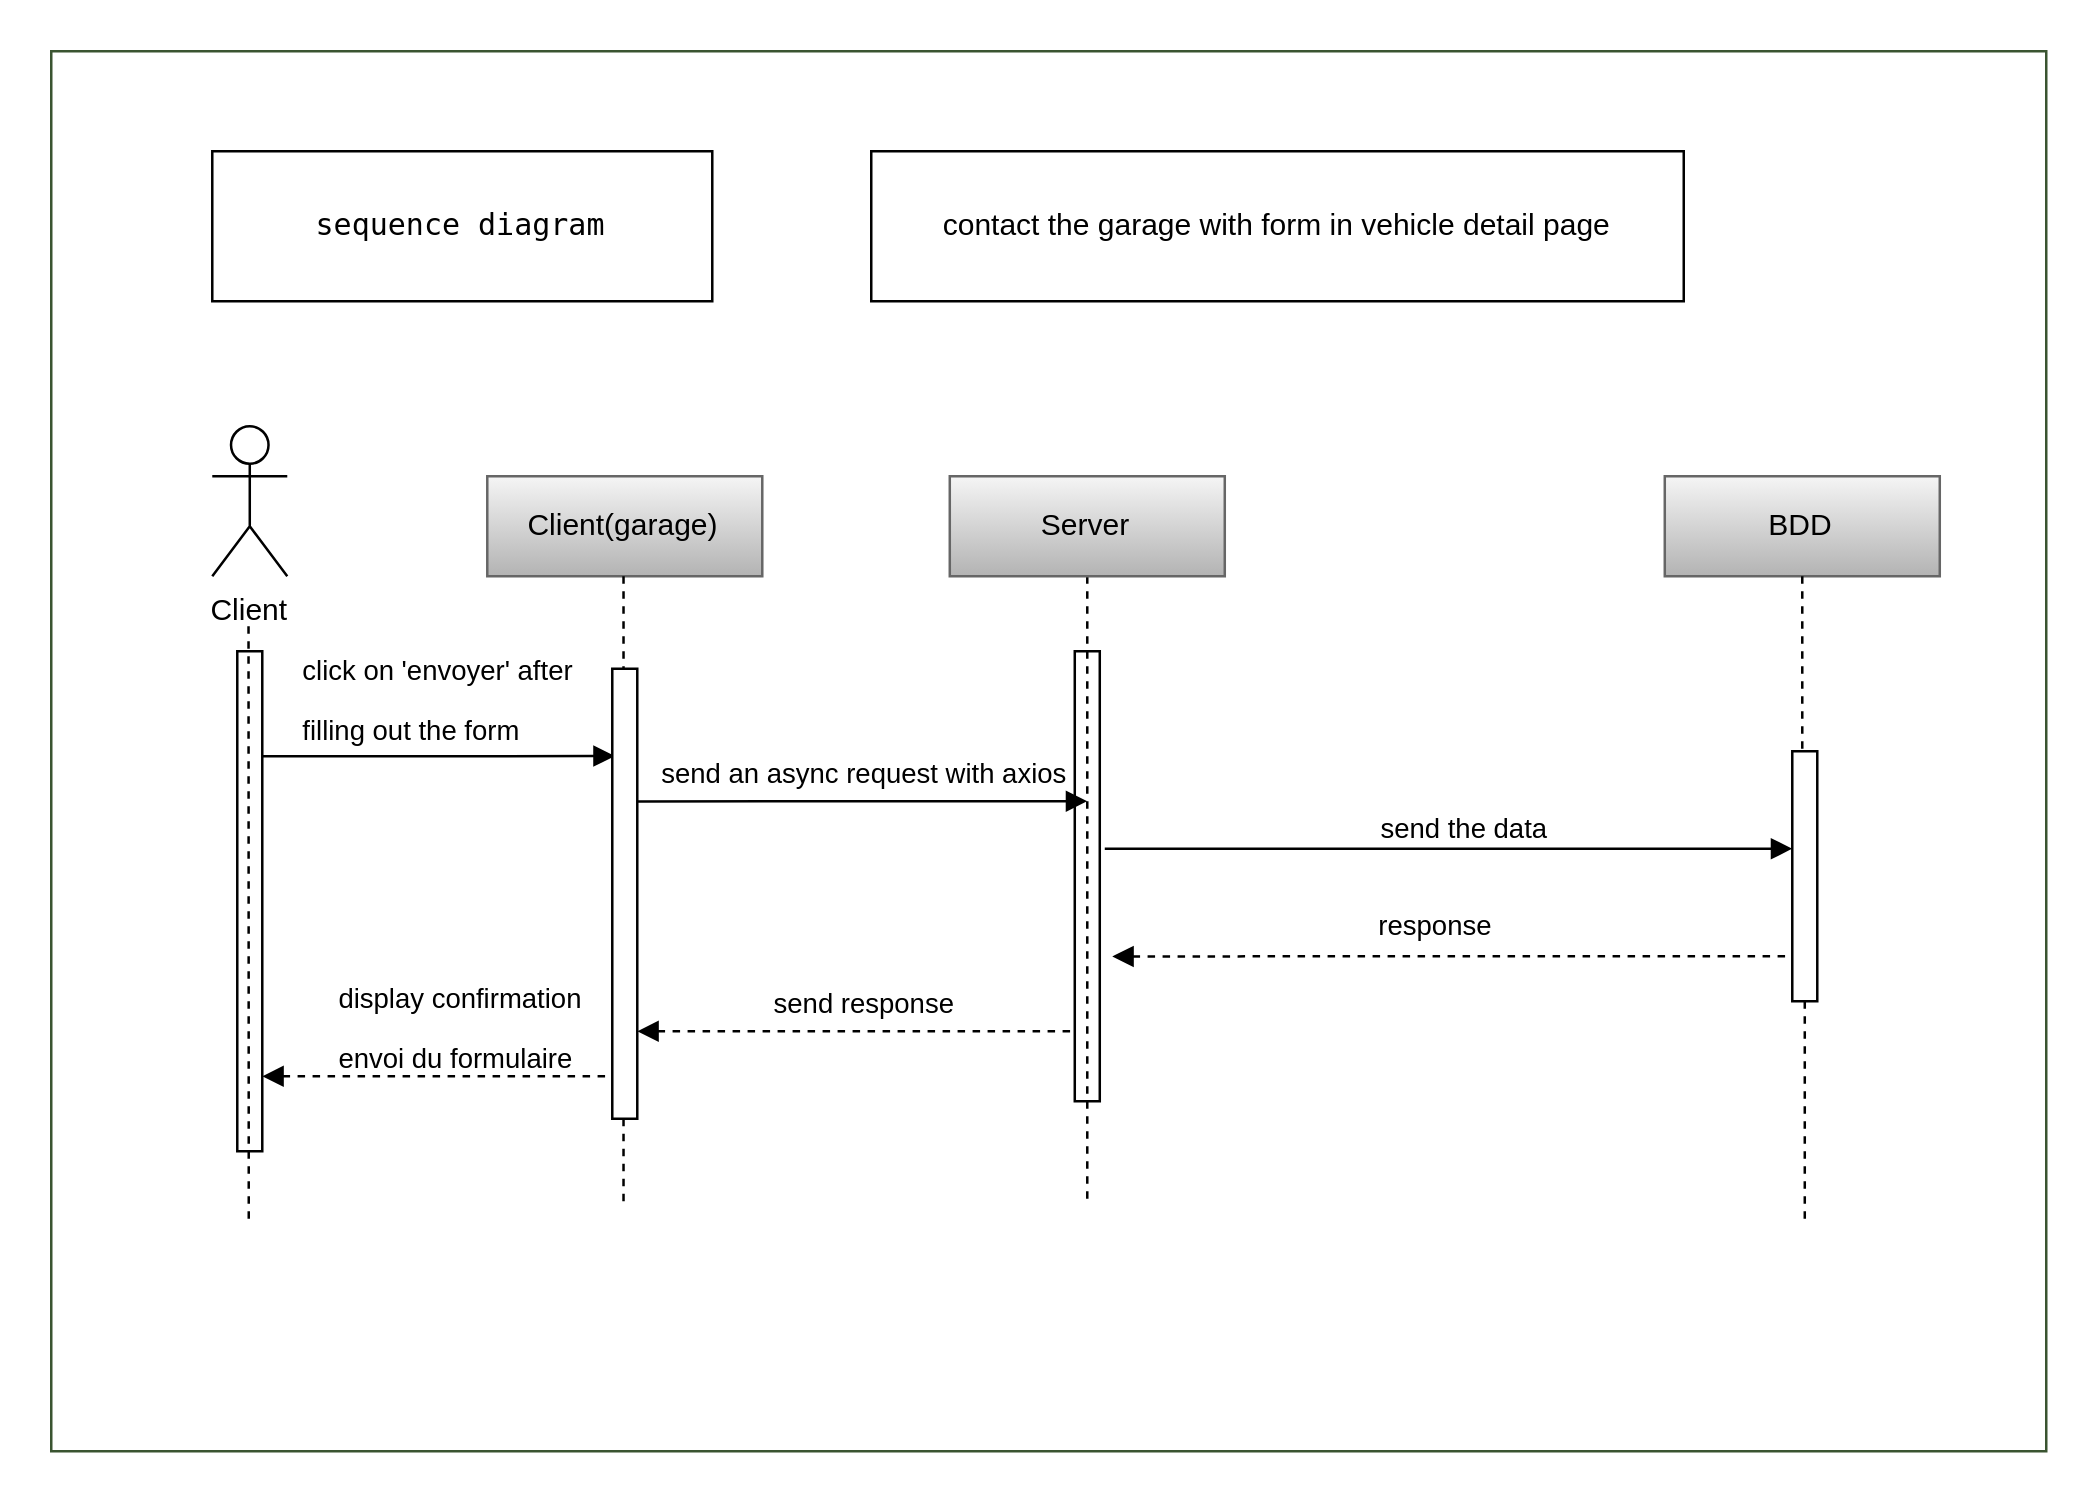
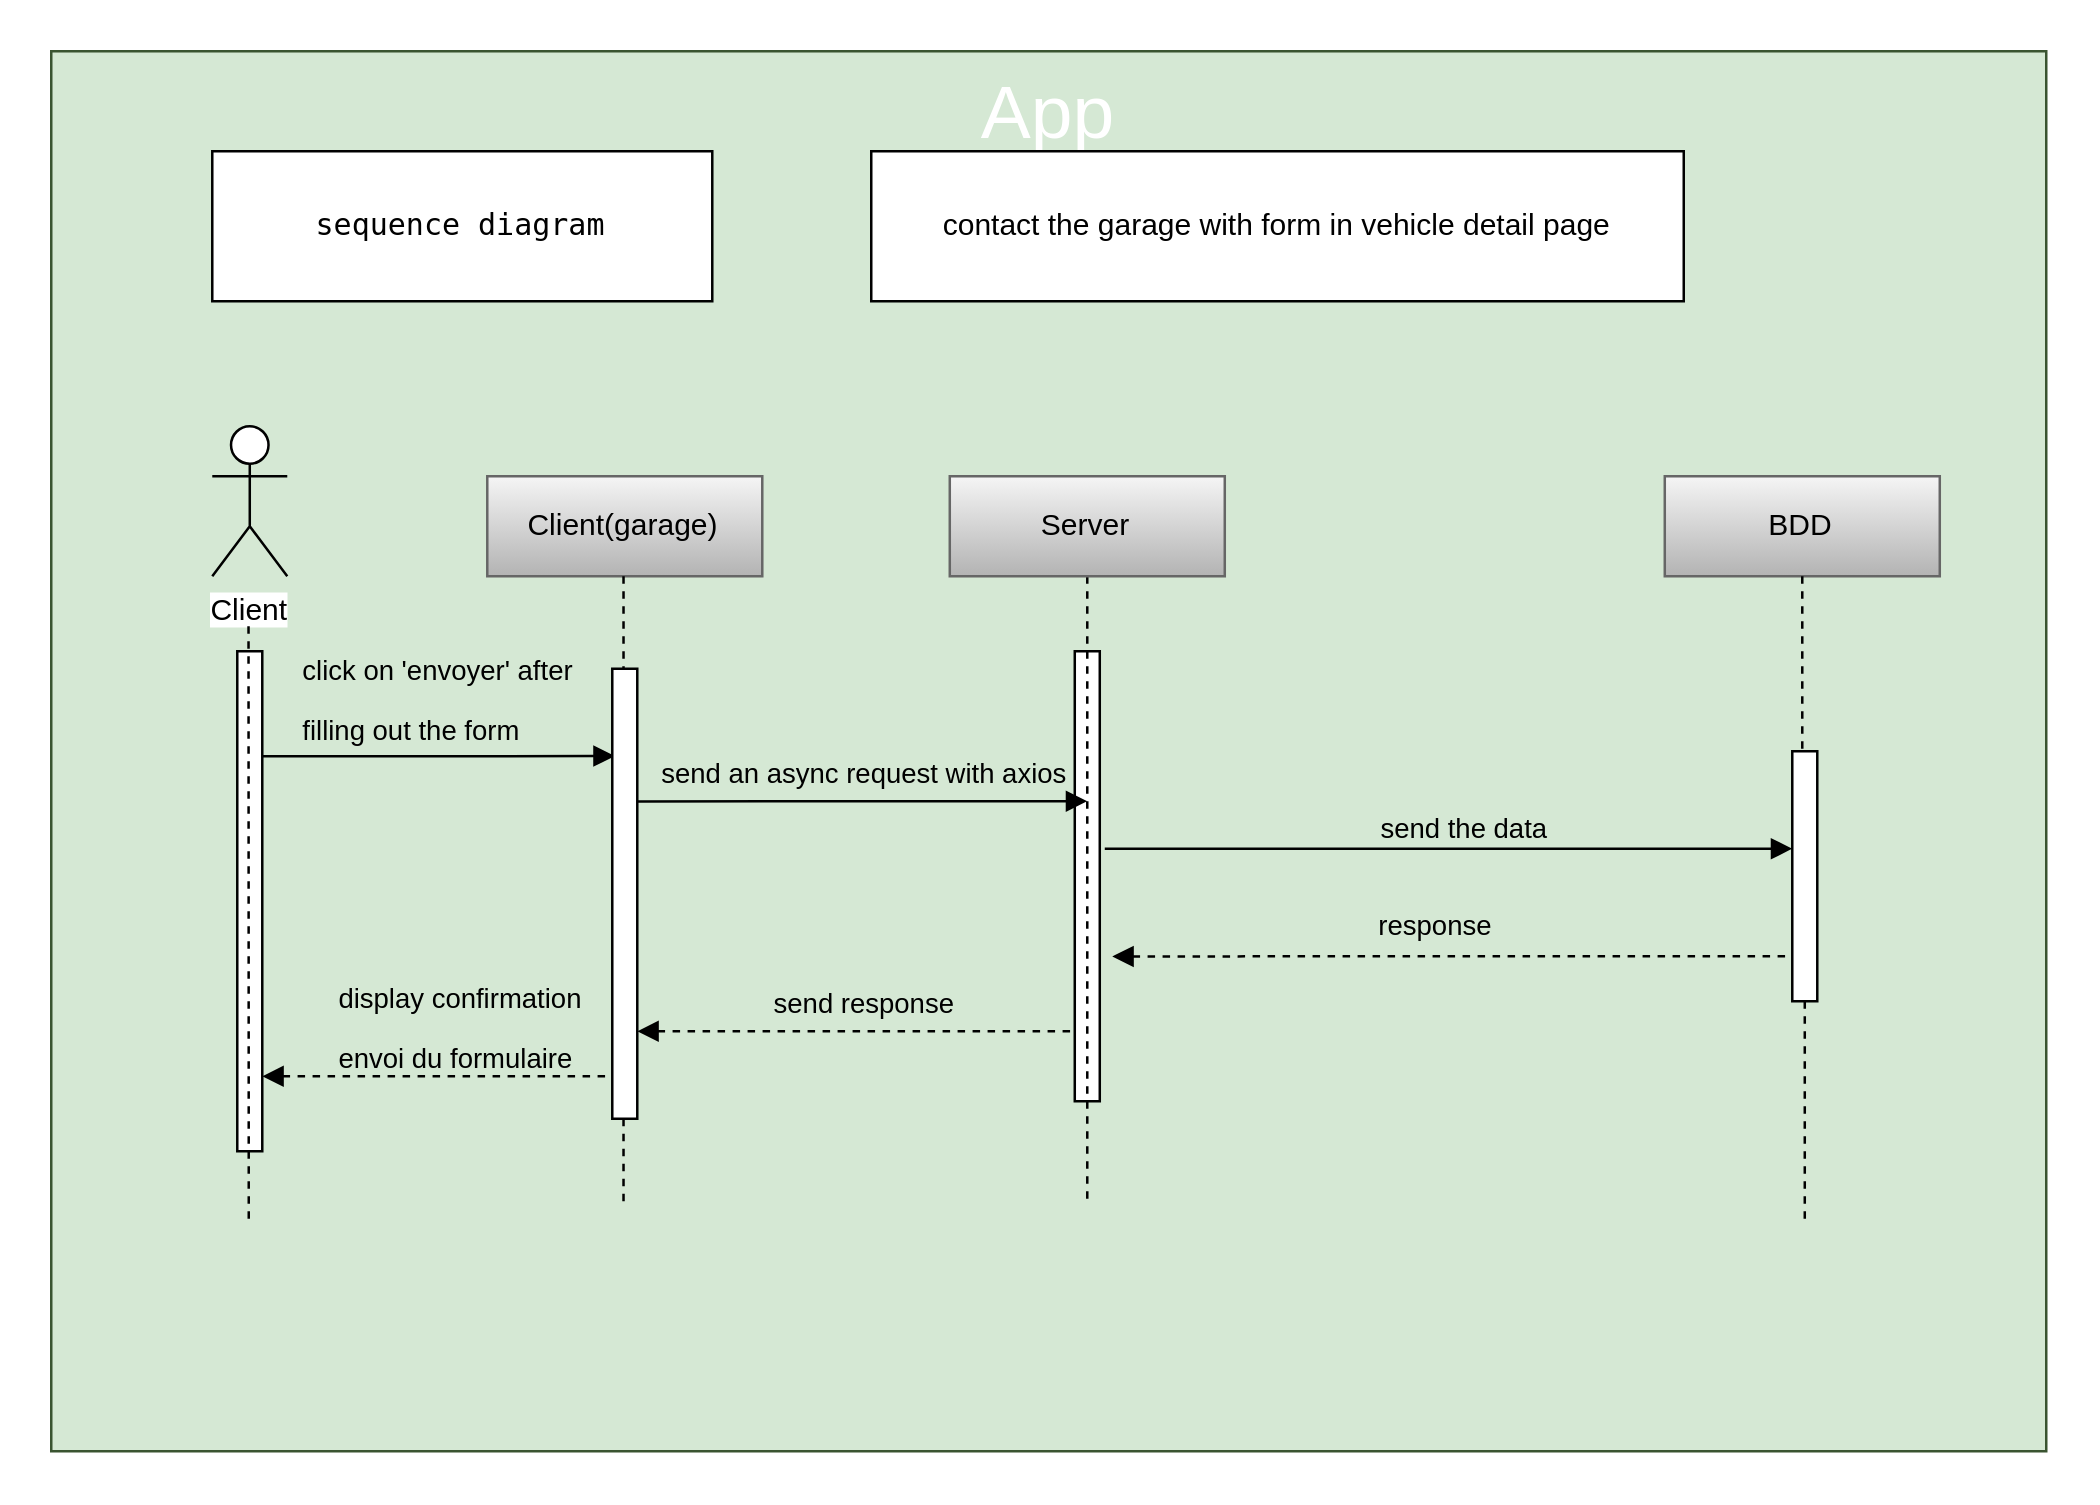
node "App": fillcolor #ffffff -> #d5e8d4
